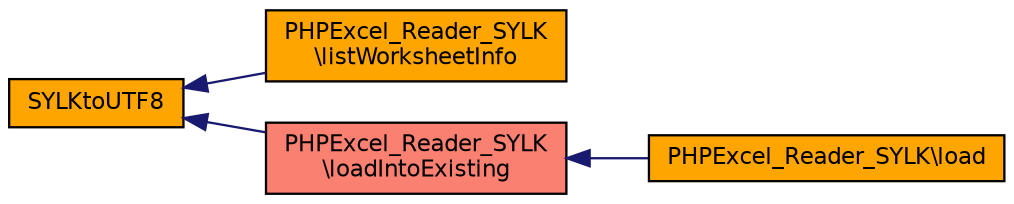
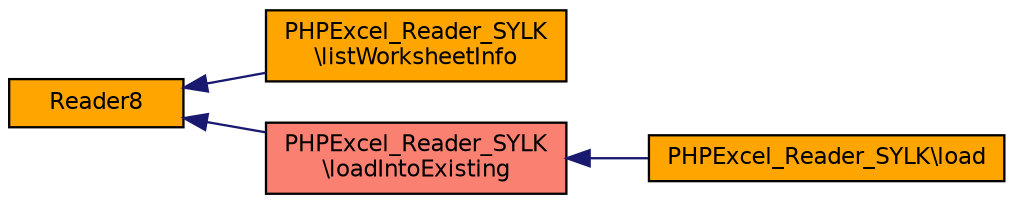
node "SYLKtoUTF8": label "SYLKtoUTF8" -> "Reader8"
